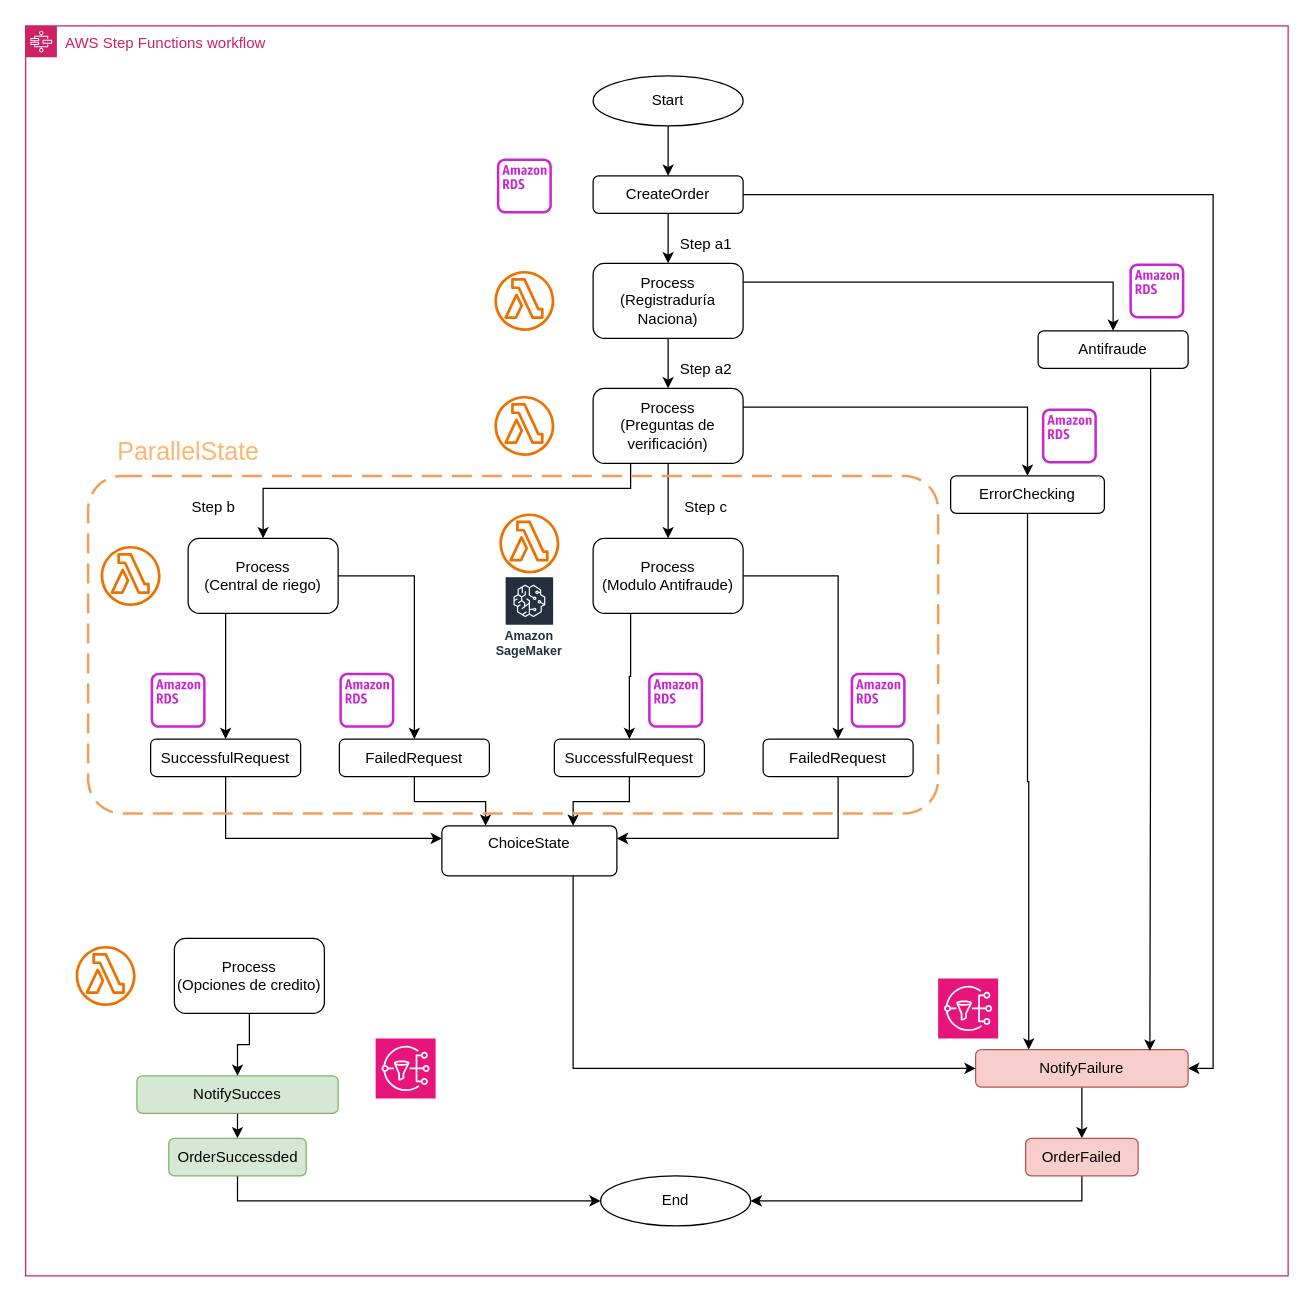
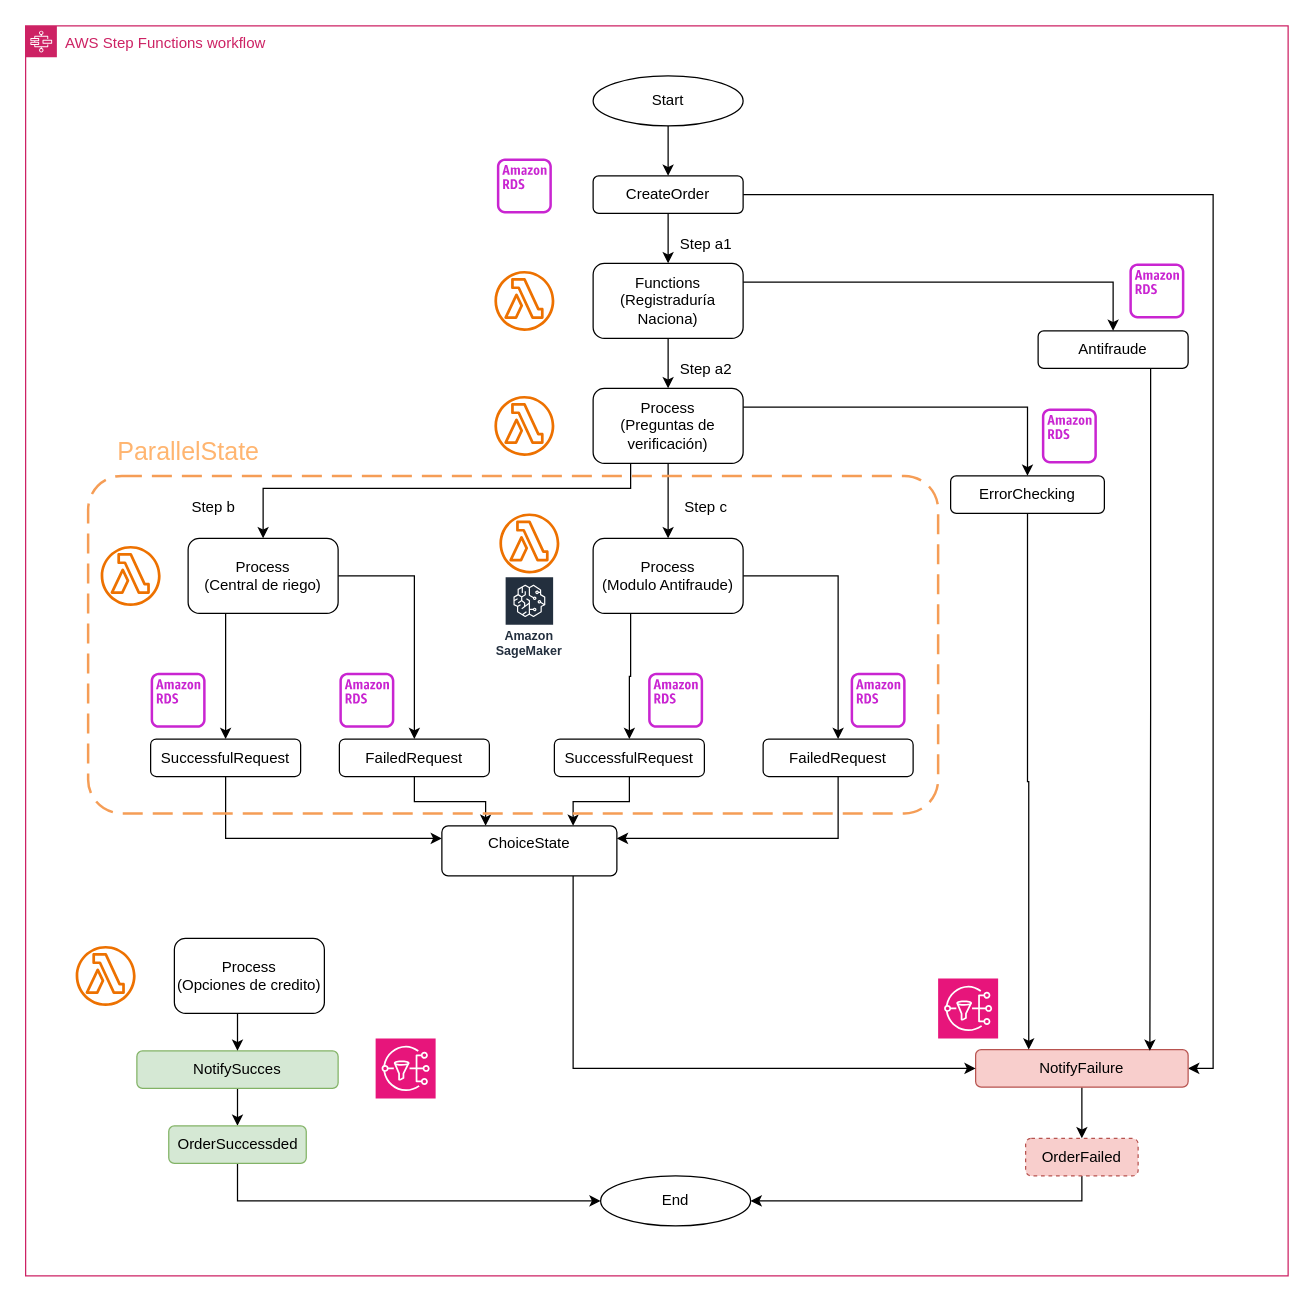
node "Process (Registraduría Naciona)": label "Process (Registraduría Naciona)" -> "Functions (Registraduría Naciona)"
node "NotifySucces": moved (238, 1094) -> (238, 1069)
node "OrderSuccessded": moved (238, 1157) -> (238, 1144)
node "OrderFailed": style solid -> dashed
